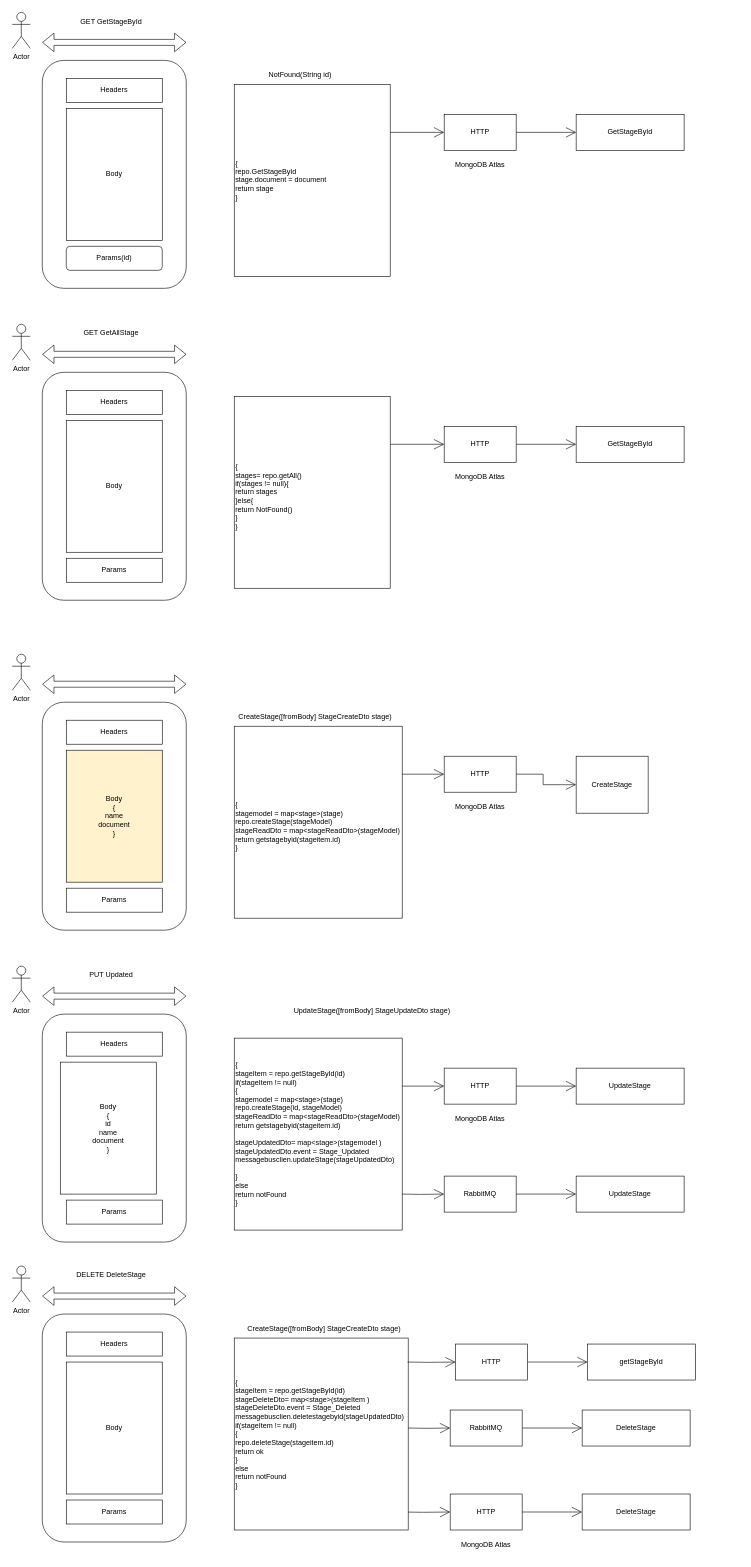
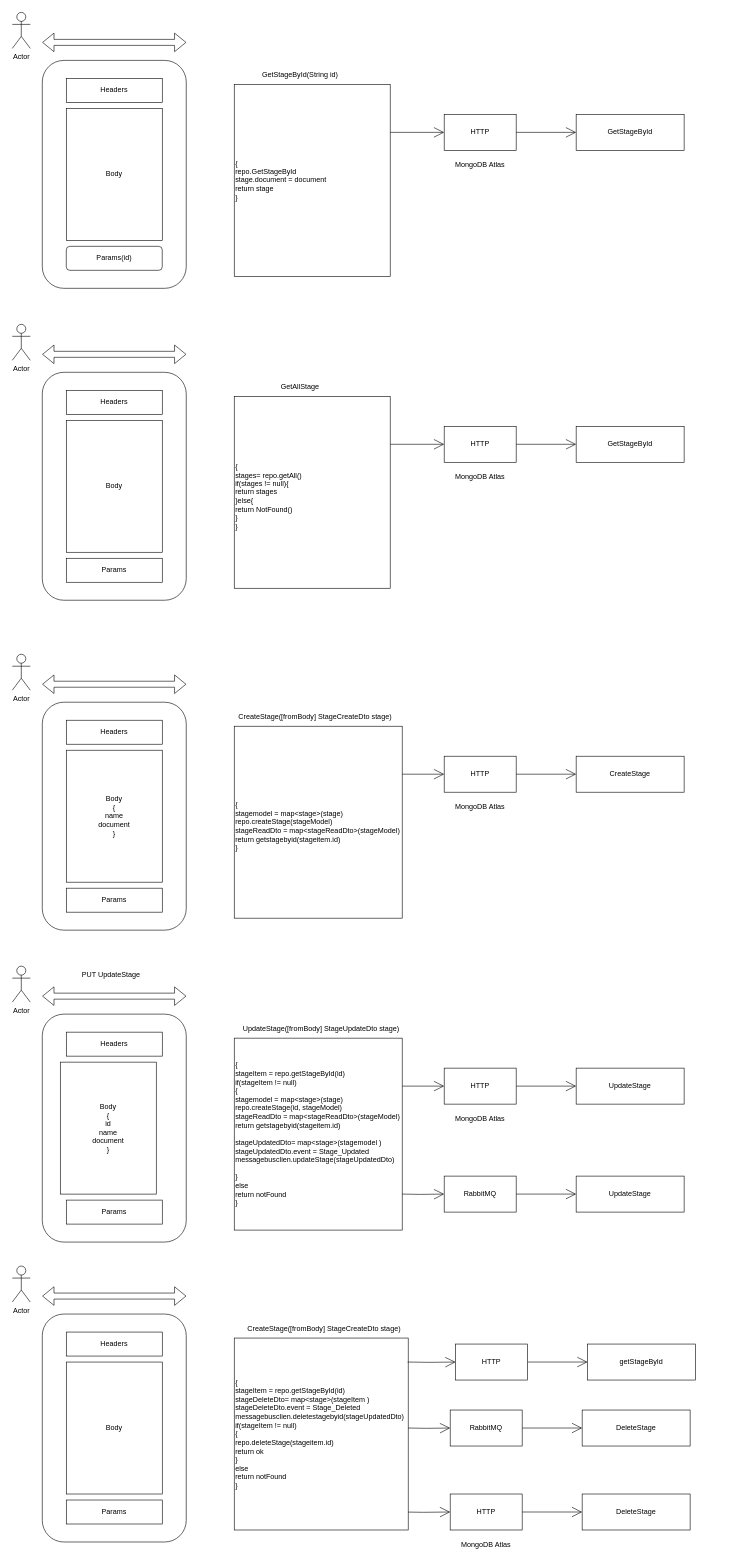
node "GET GetStageById": removed
node "NotFound(String id)": label "NotFound(String id)" -> "GetStageById(String id)"
node "GET GetAllStage": removed
node "GetAllStage": added
node "CreateStage": size 72x57 -> 108x36
node "Body { name document }": fillcolor #fff2cc -> #ffffff
node "PUT Updated": label "PUT Updated" -> "PUT UpdateStage"
node "UpdateStage([fromBody] StageUpdateDto stage)": moved (372, 1011) -> (321, 1029)
node "DELETE DeleteStage": removed
